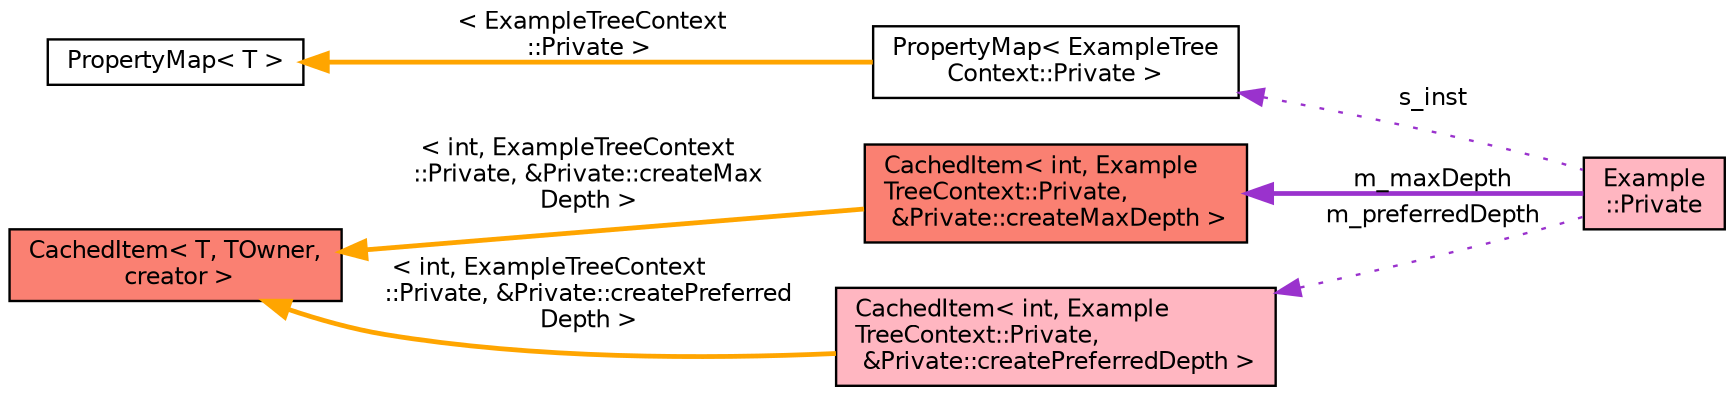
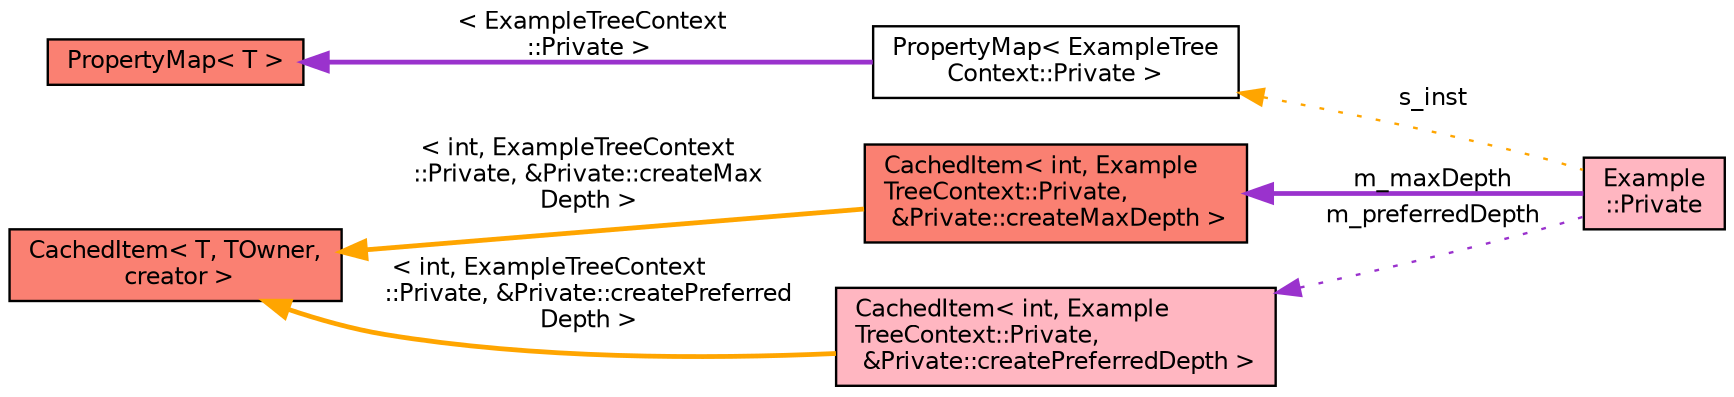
node "PropertyMap< T >": fillcolor white -> salmon
edge "PropertyMap< ExampleTree Context::Private >" -> "PropertyMap< T >": color orange -> darkorchid3
edge "Example ::Private" -> "PropertyMap< ExampleTree Context::Private >": color darkorchid3 -> orange
